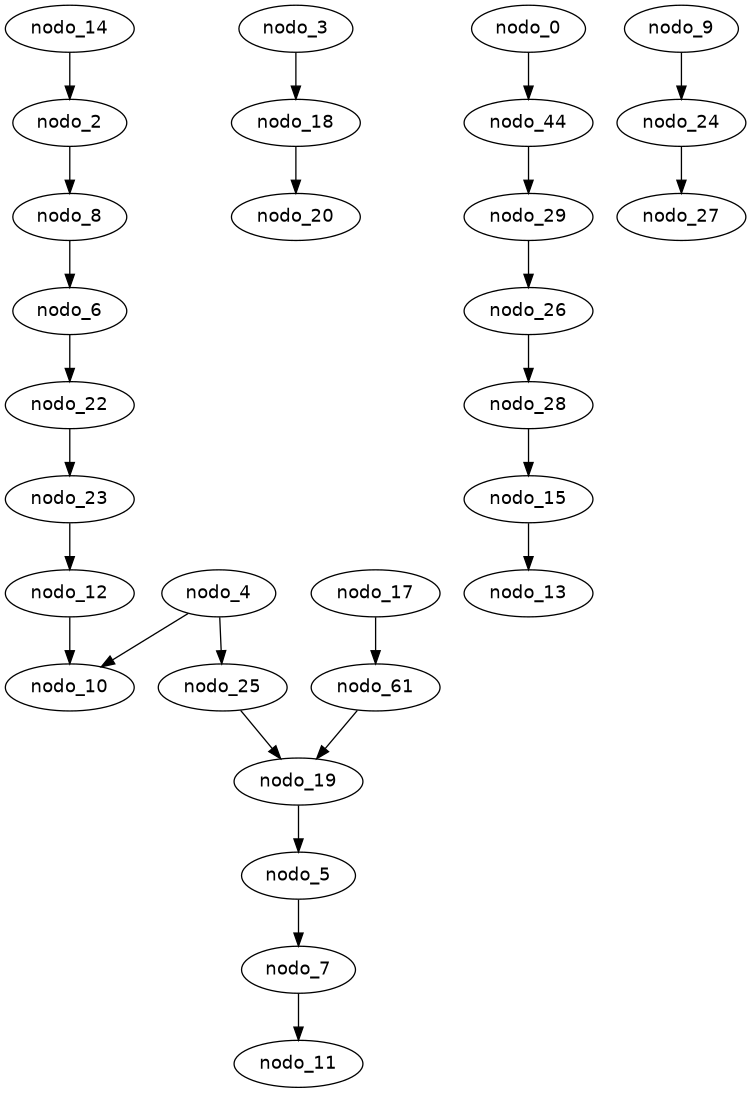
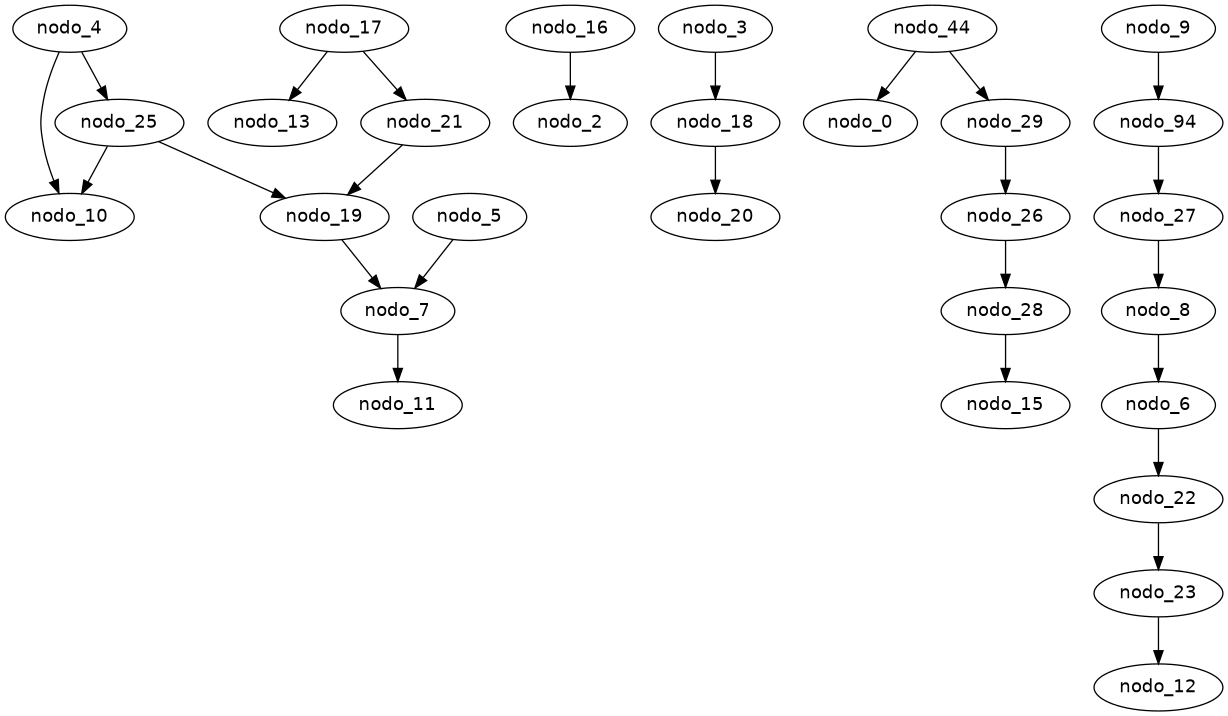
node "nodo_14": label "nodo_14" -> "nodo_16"
edge "nodo_0" -> "nodo_44": reversed
node "nodo_24": label "nodo_24" -> "nodo_94"
edge "nodo_2" -> "nodo_8": now "nodo_27" -> "nodo_8"
edge "nodo_15" -> "nodo_13": now "nodo_17" -> "nodo_13"
edge "nodo_12" -> "nodo_10": now "nodo_25" -> "nodo_10"
node "nodo_61": label "nodo_61" -> "nodo_21"
edge "nodo_19" -> "nodo_5": now "nodo_19" -> "nodo_7"
